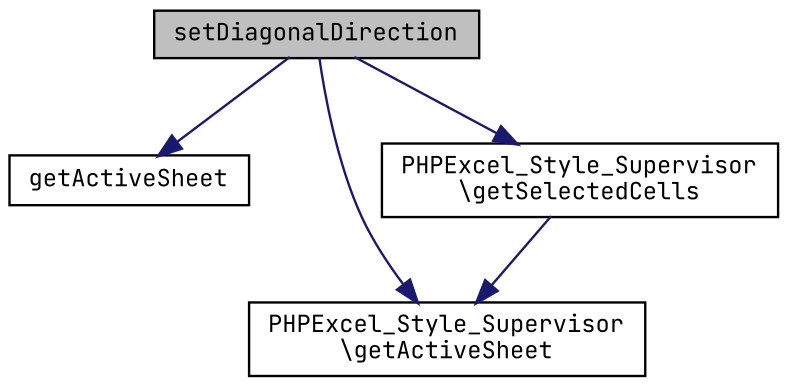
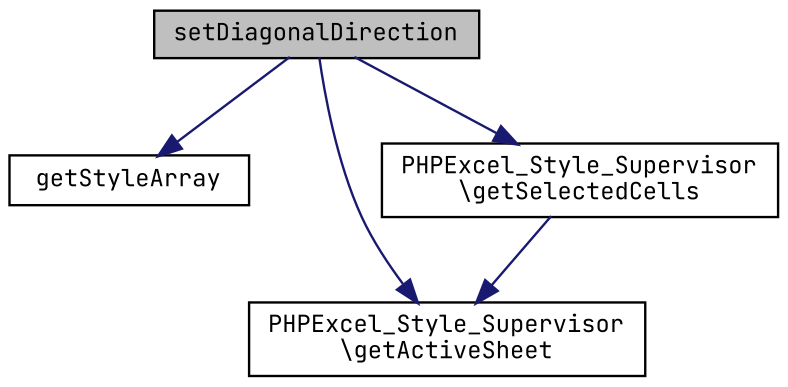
node "getActiveSheet": label "getActiveSheet" -> "getStyleArray"
